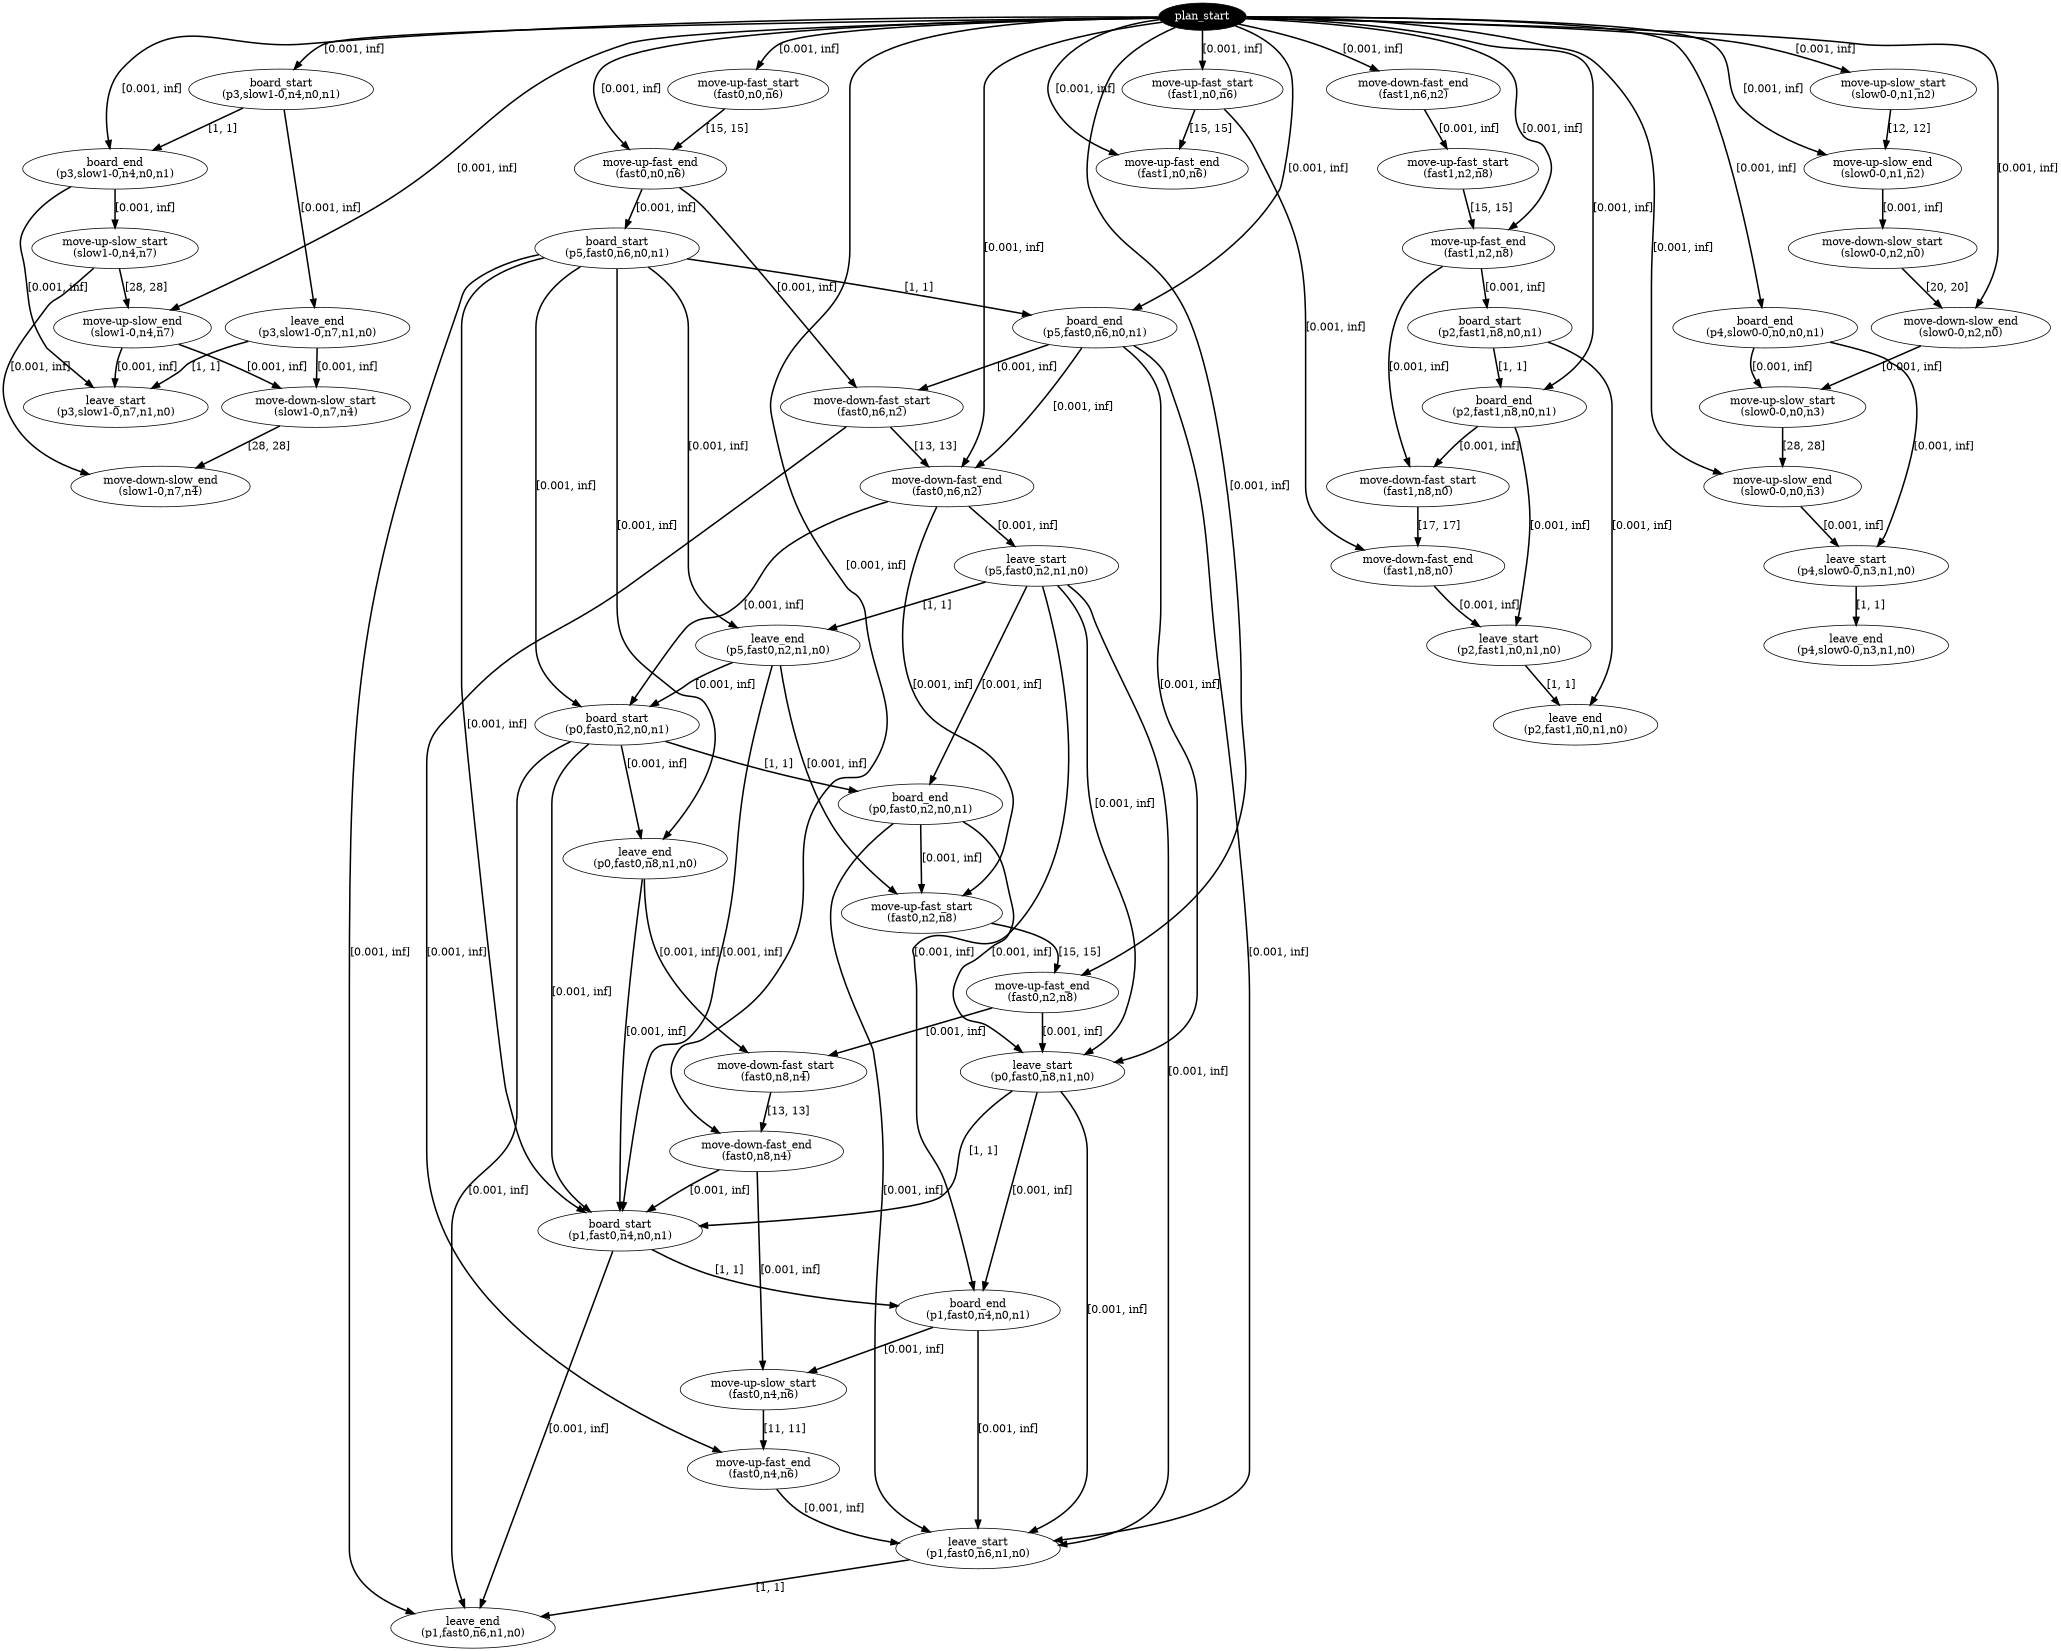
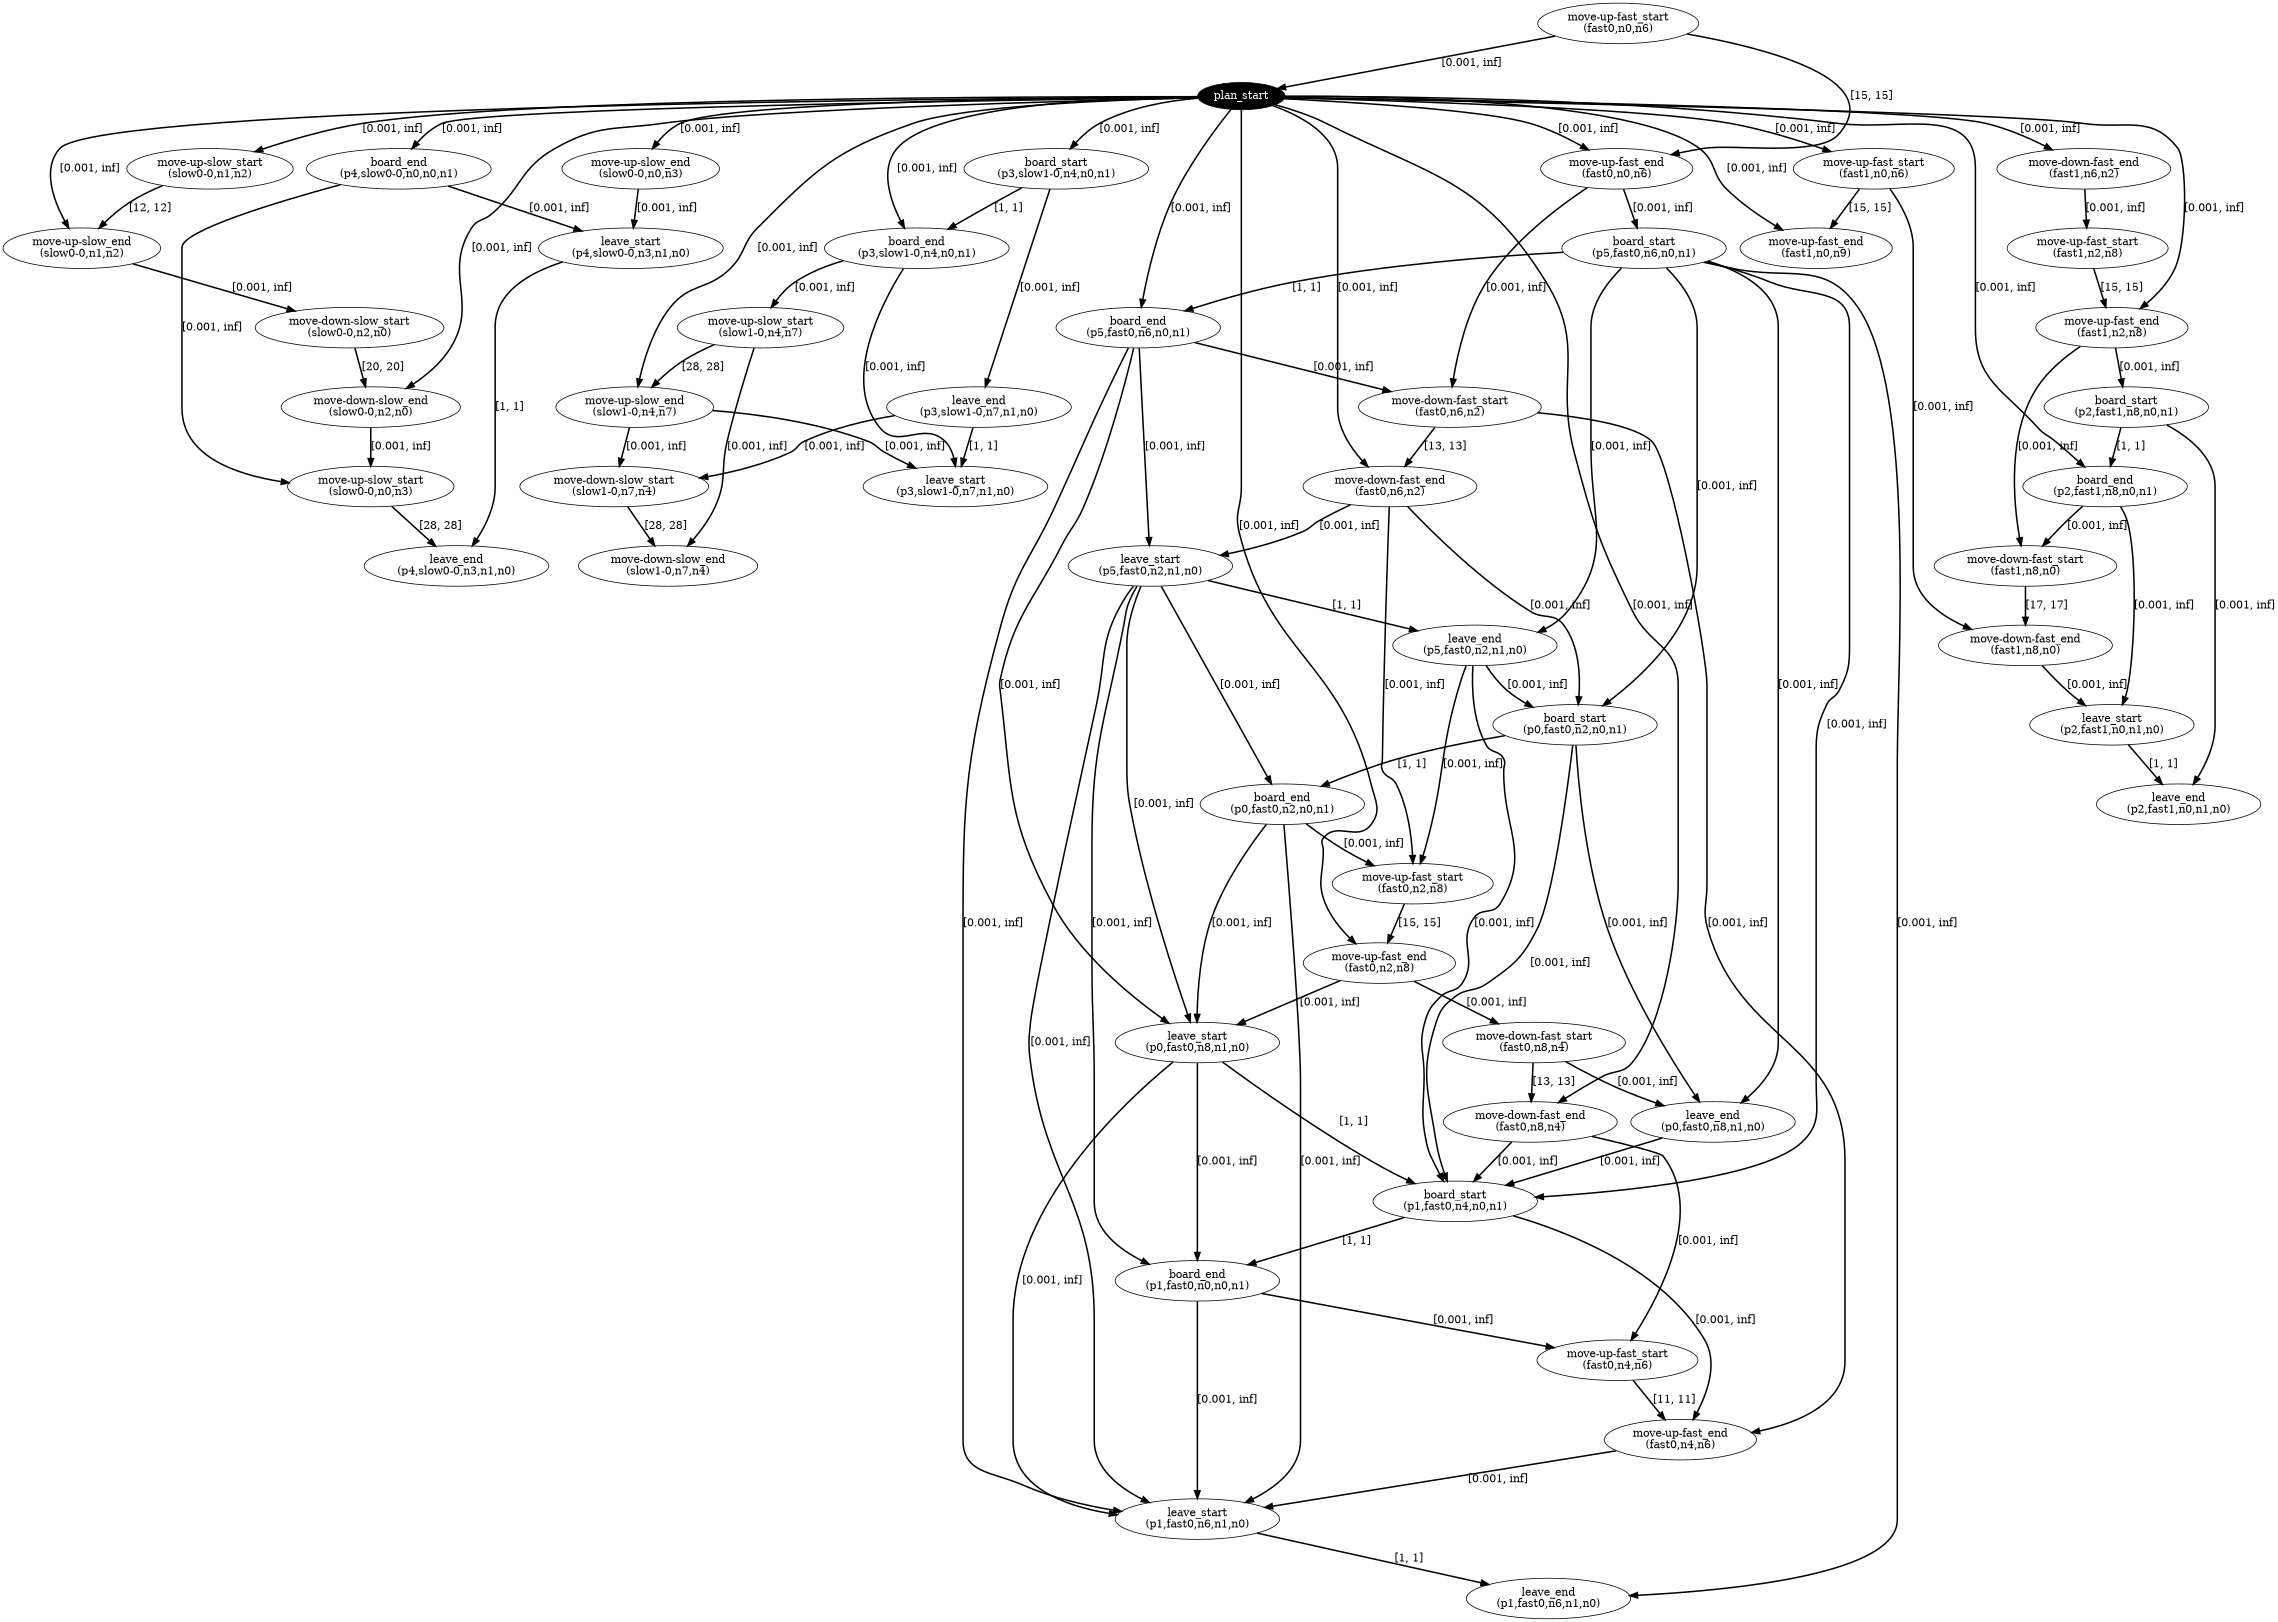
edge "plan_start" -> "move-up-fast_start (fast0,n0,n6)": reversed
node "move-up-fast_end (fast1,n0,n6)": label "move-up-fast_end (fast1,n0,n6)" -> "move-up-fast_end (fast1,n0,n9)"
edge "board_end (p5,fast0,n6,n0,n1)" -> "move-down-fast_end (fast0,n6,n2)": now "board_end (p5,fast0,n6,n0,n1)" -> "leave_start (p5,fast0,n2,n1,n0)"
edge "move-up-slow_start (slow0-0,n0,n3)" -> "move-up-slow_end (slow0-0,n0,n3)": now "move-up-slow_start (slow0-0,n0,n3)" -> "leave_end (p4,slow0-0,n3,n1,n0)"
edge "leave_end (p0,fast0,n8,n1,n0)" -> "move-down-fast_start (fast0,n8,n4)": reversed
edge "board_start (p0,fast0,n2,n0,n1)" -> "leave_end (p1,fast0,n6,n1,n0)": removed, label "[0.001, inf]"
node "board_end (p1,fast0,n4,n0,n1)": label "board_end (p1,fast0,n4,n0,n1)" -> "board_end (p1,fast0,n0,n0,n1)"
node "move-up-slow_start (fast0,n4,n6)": label "move-up-slow_start (fast0,n4,n6)" -> "move-up-fast_start (fast0,n4,n6)"
edge "board_start (p1,fast0,n4,n0,n1)" -> "leave_end (p1,fast0,n6,n1,n0)": now "board_start (p1,fast0,n4,n0,n1)" -> "move-up-fast_end (fast0,n4,n6)"
